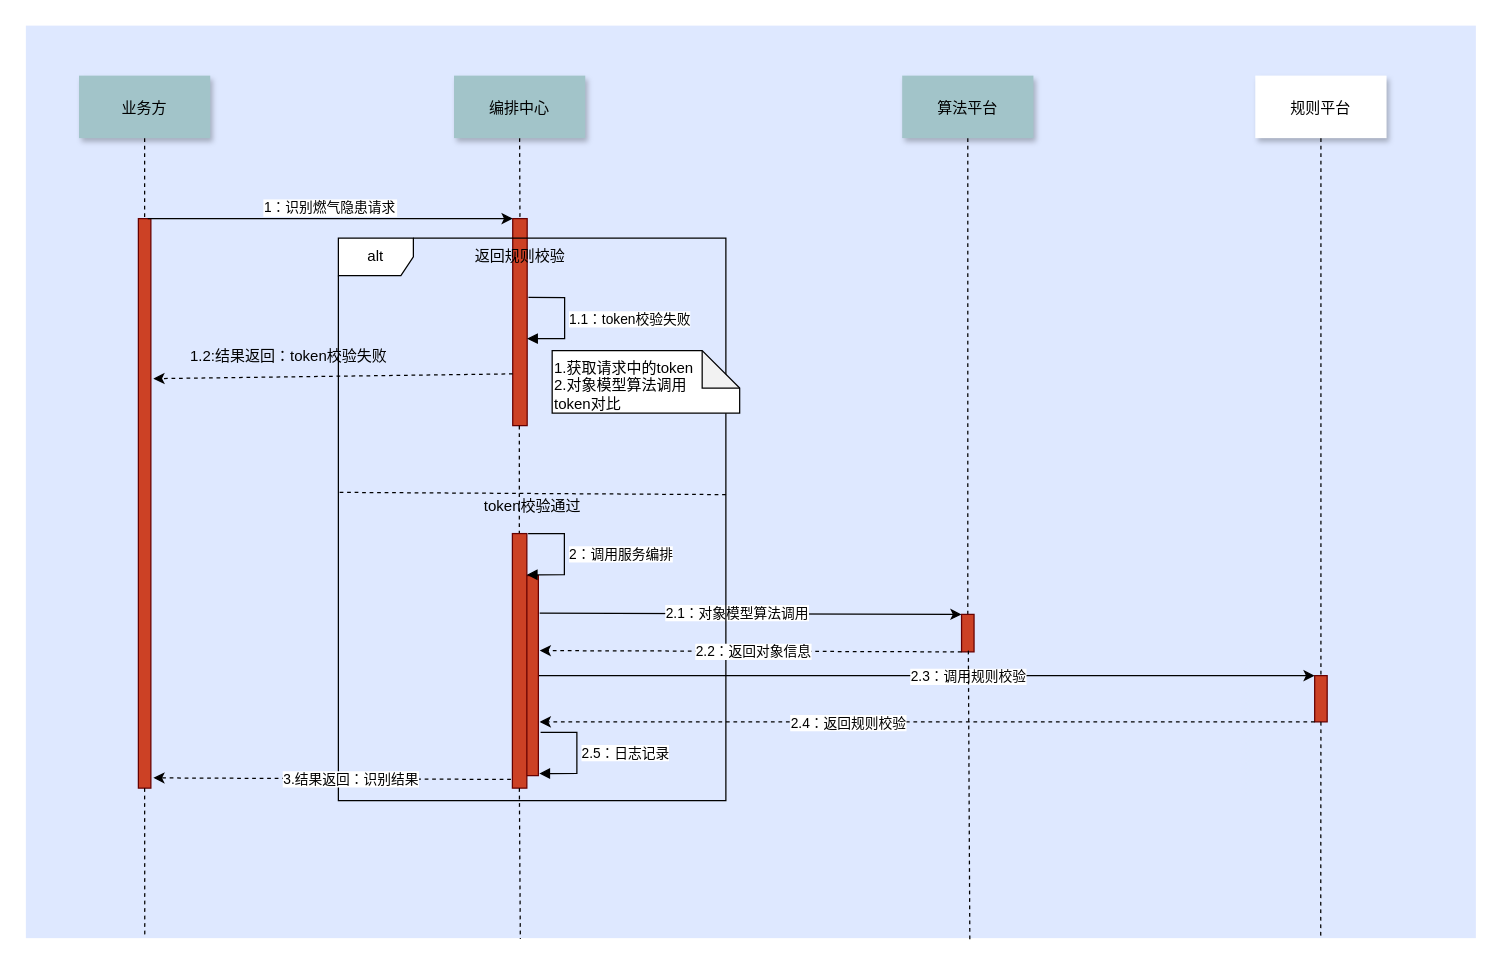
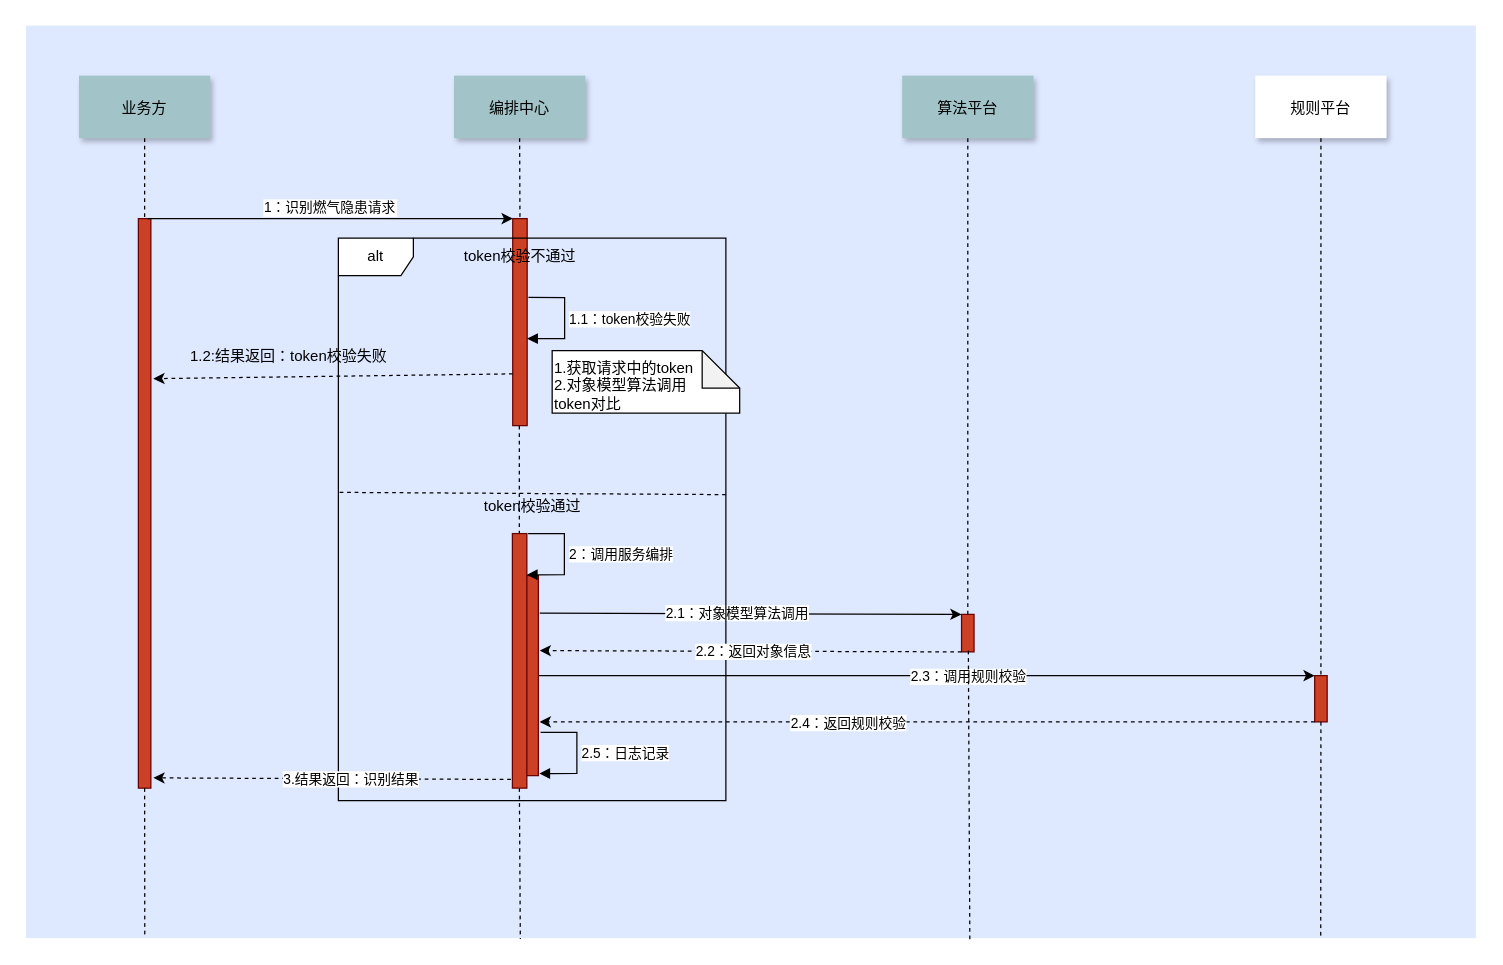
node "返回规则校验": label "返回规则校验" -> "token校验不通过"
